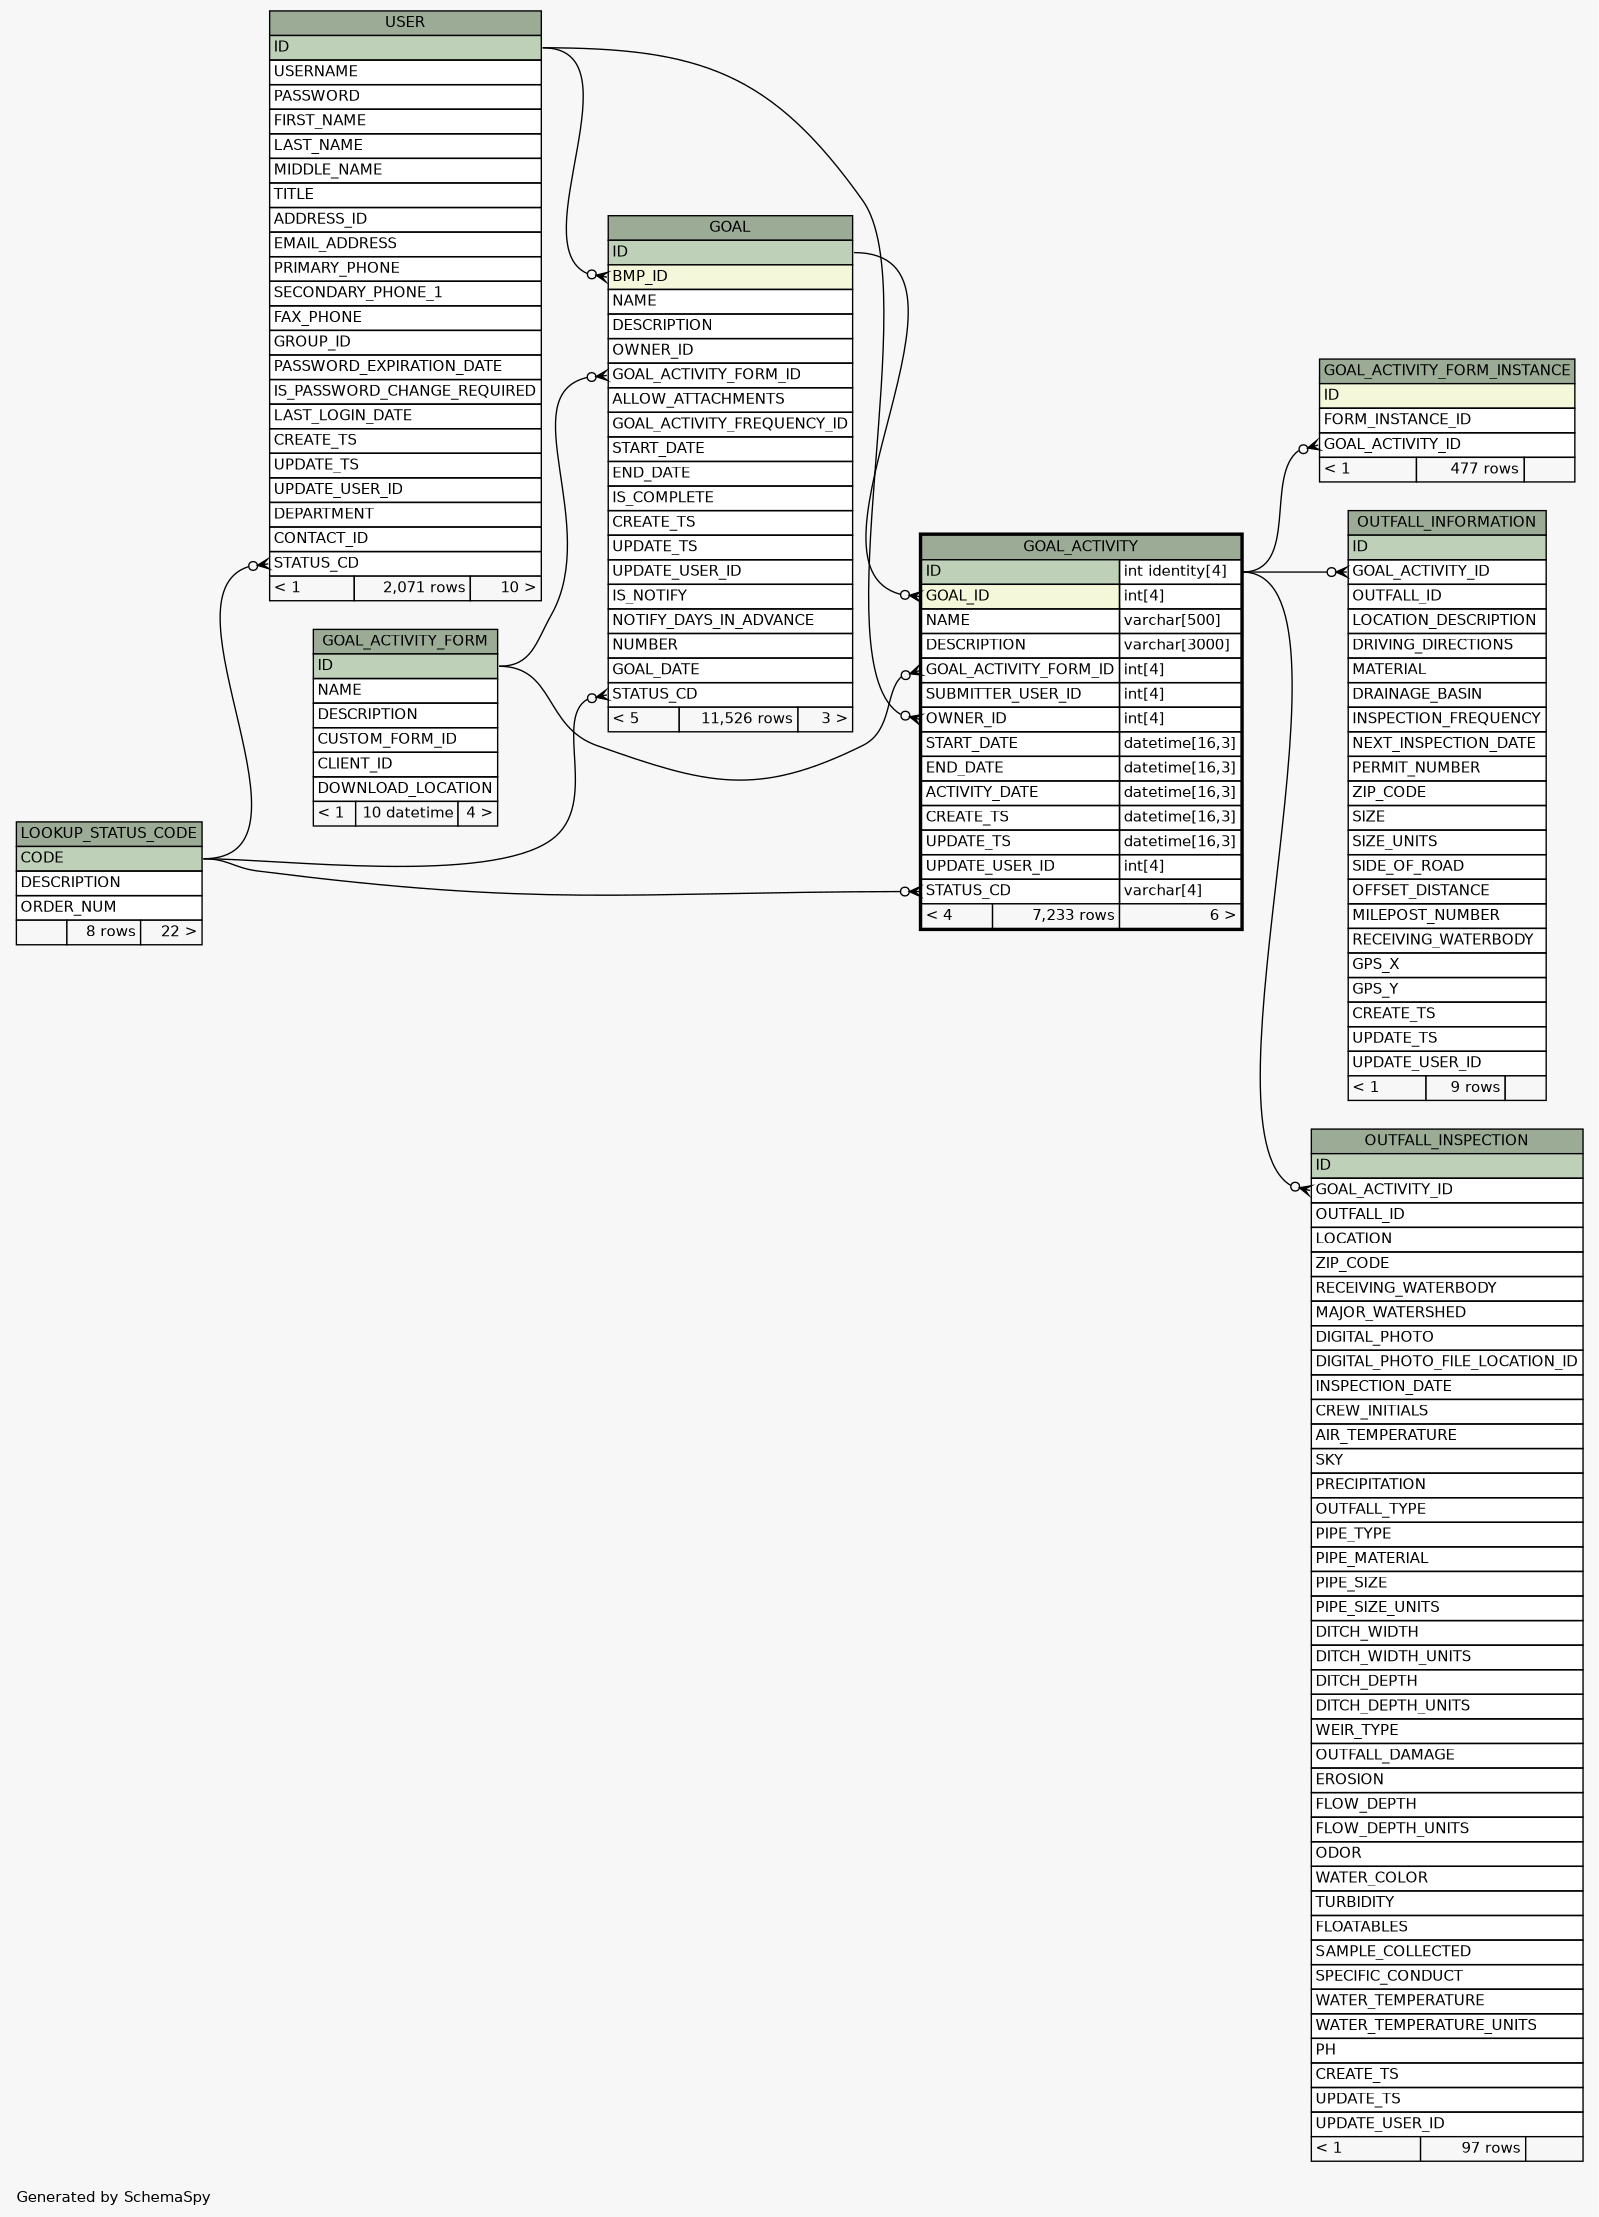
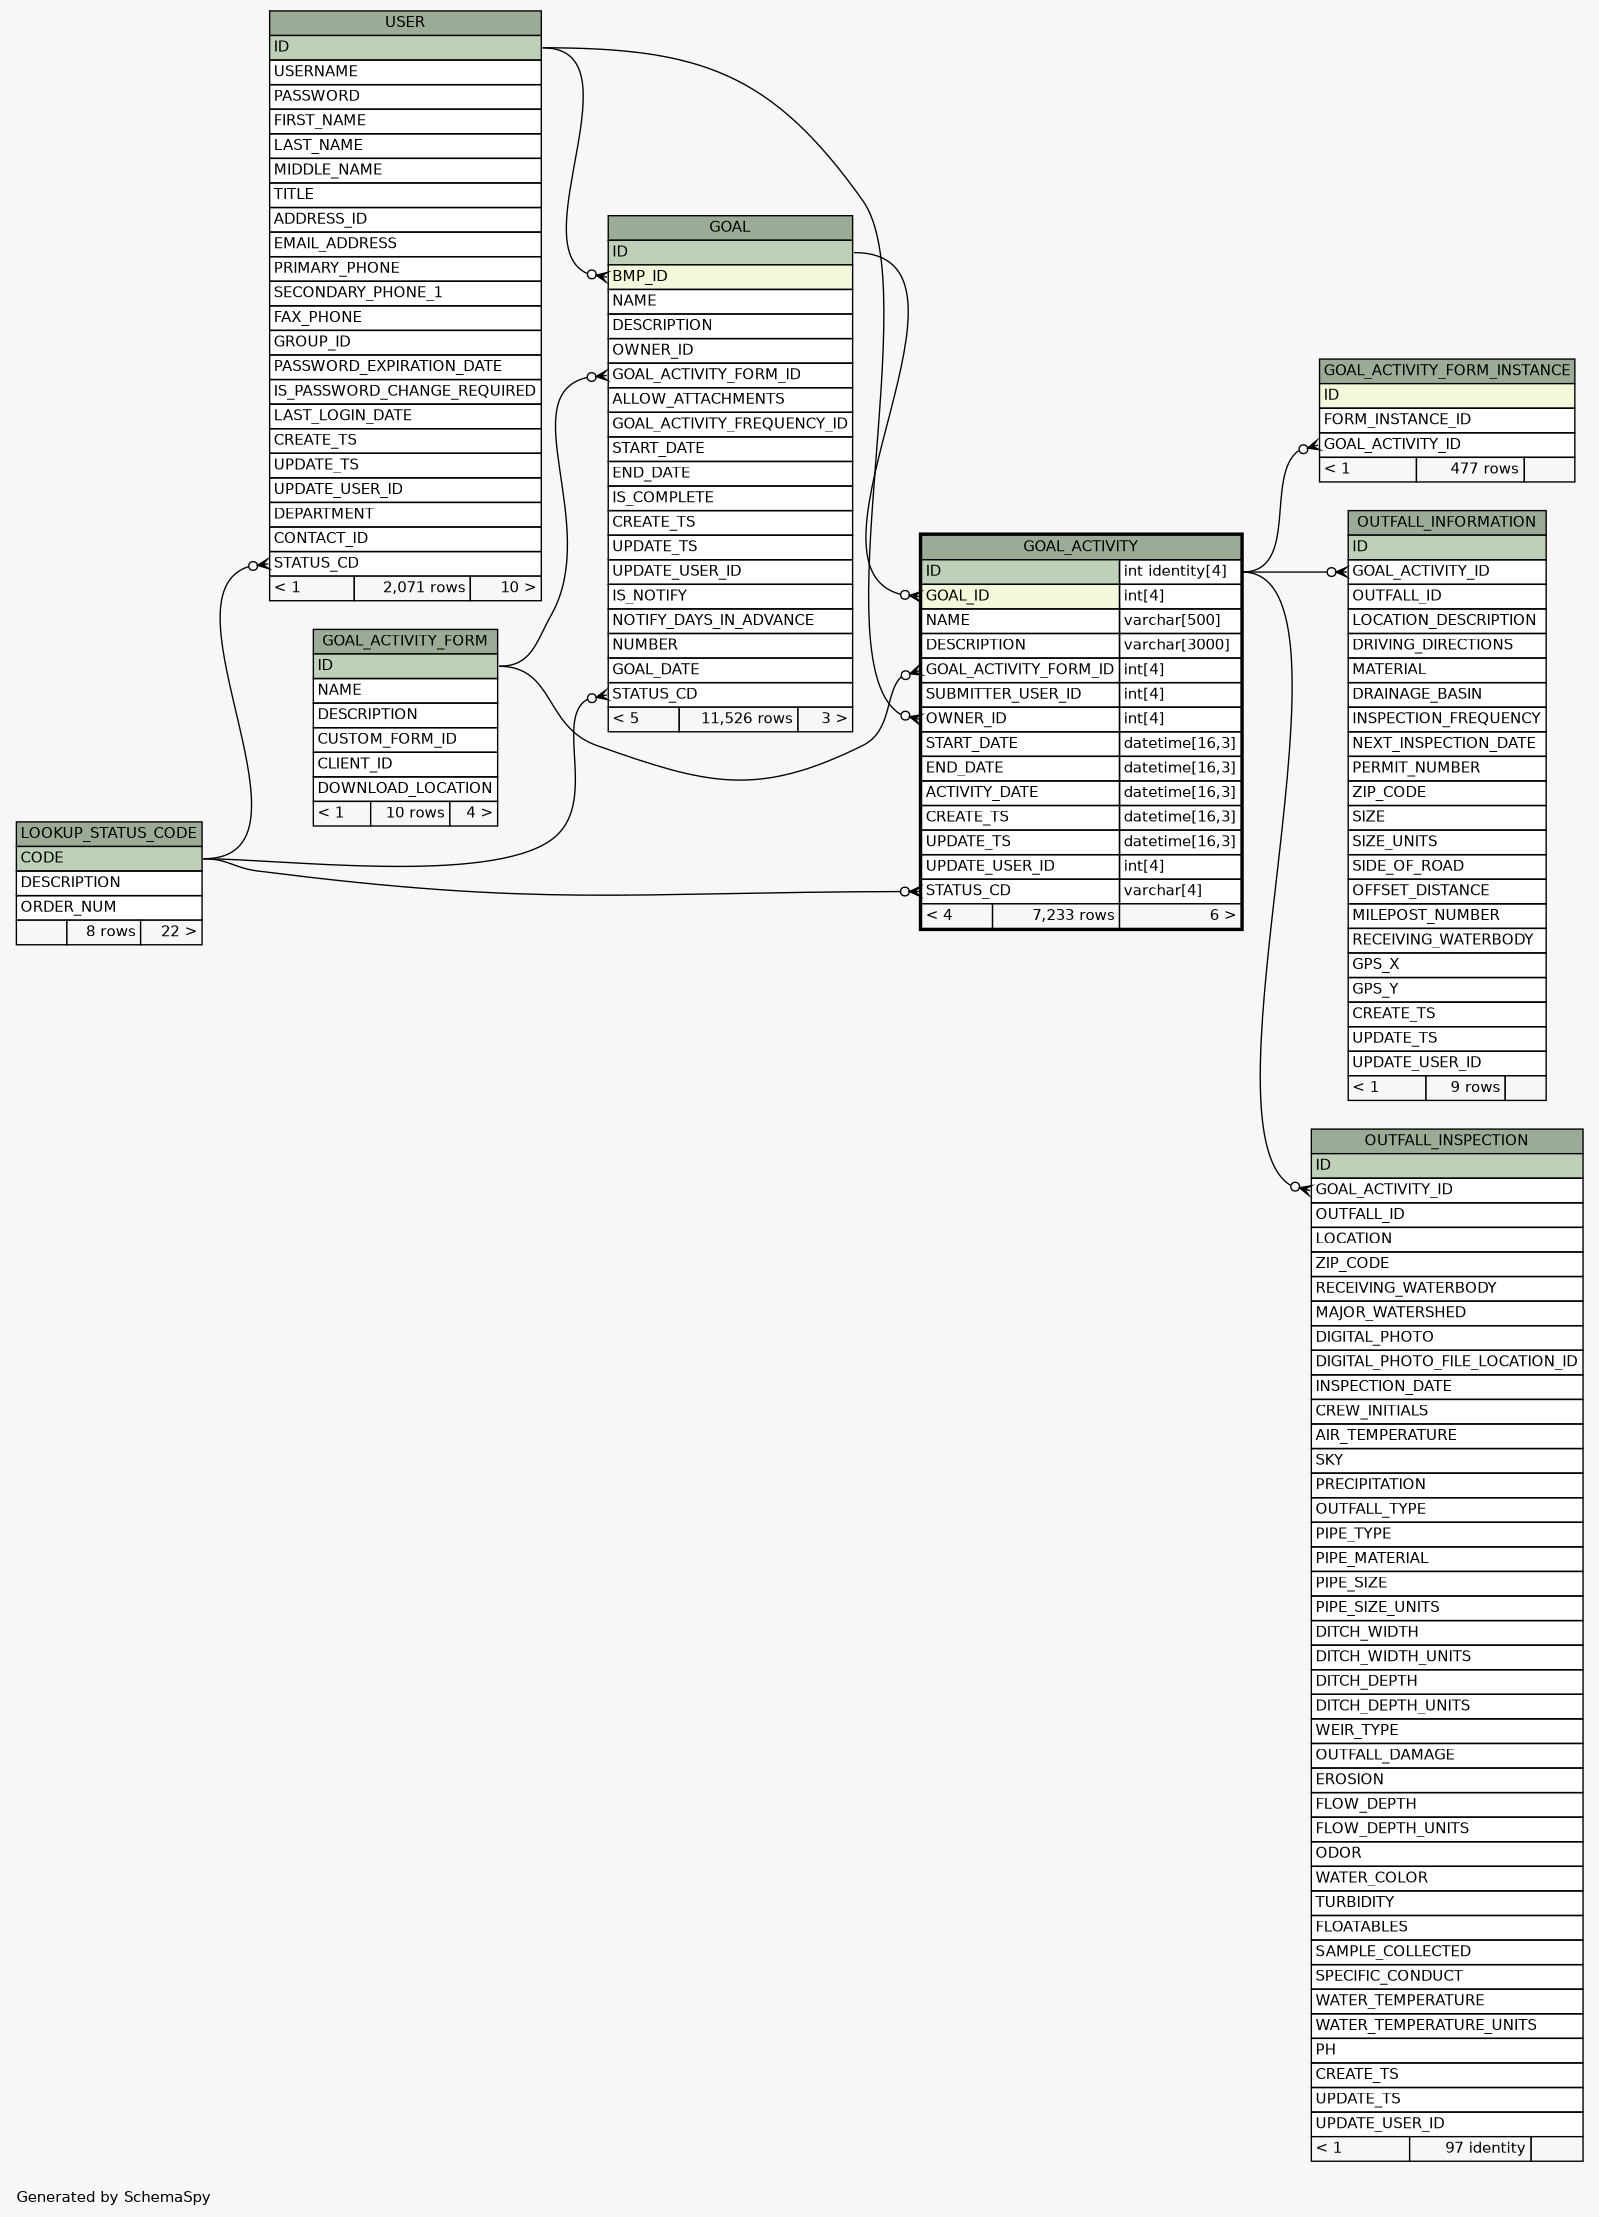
node "GOAL_ACTIVITY_FORM": text "10 datetime" -> "10 rows"
node "OUTFALL_INSPECTION": text "97 rows" -> "97 identity"
